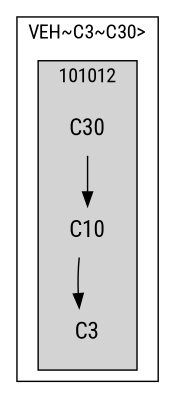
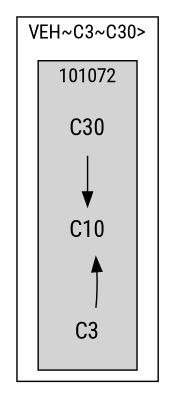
cluster "101012": label "101012" -> "101072"
edge "C10" -> "C3": reversed
